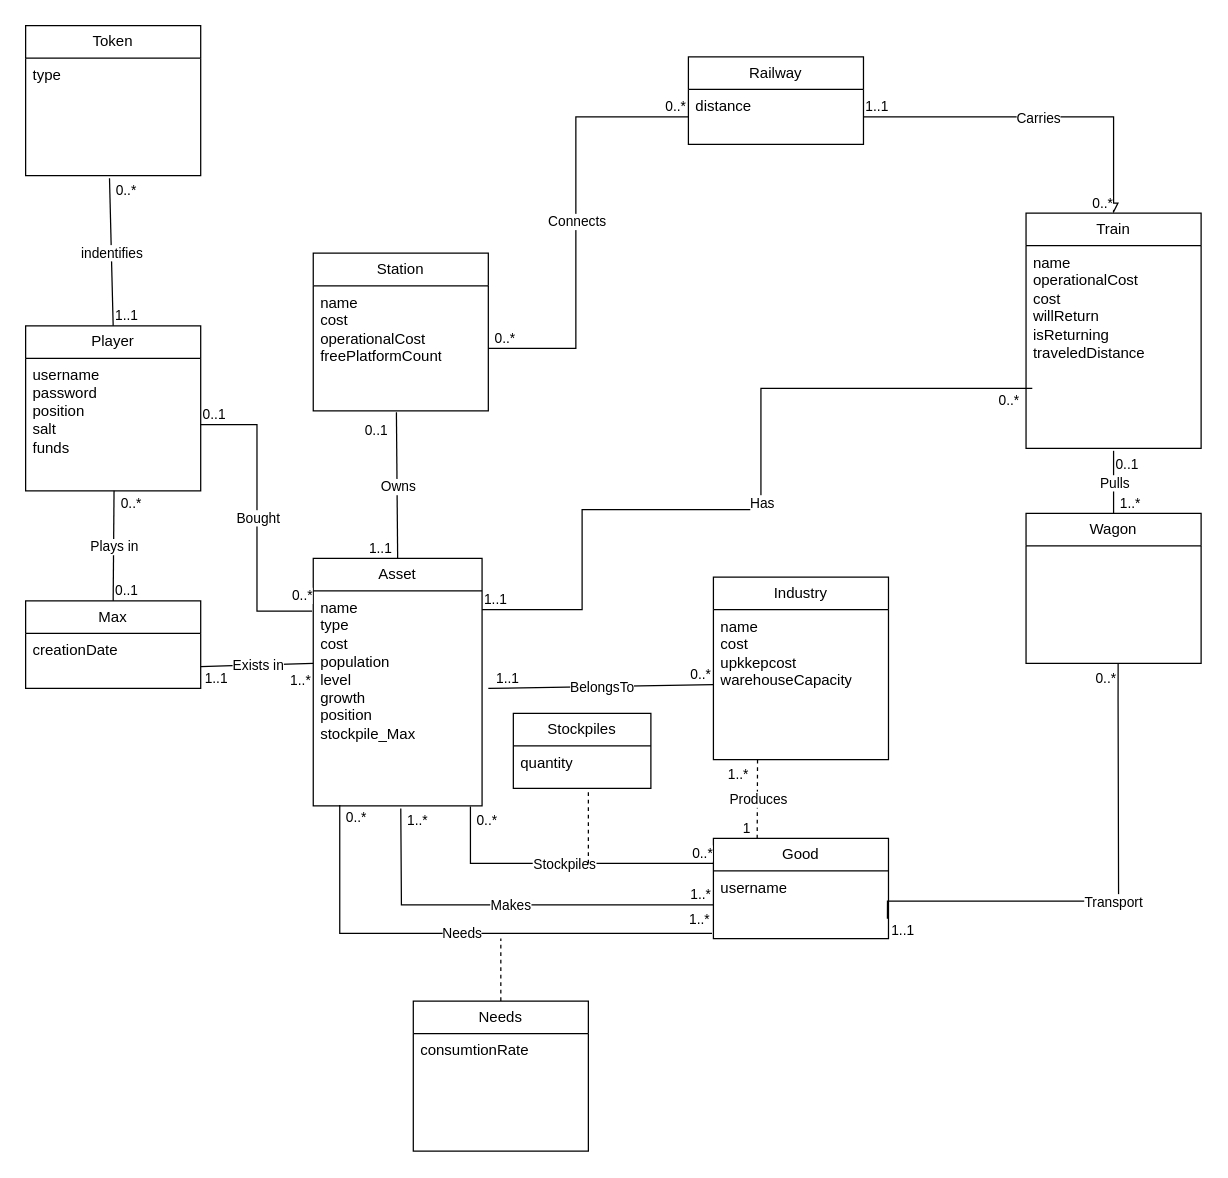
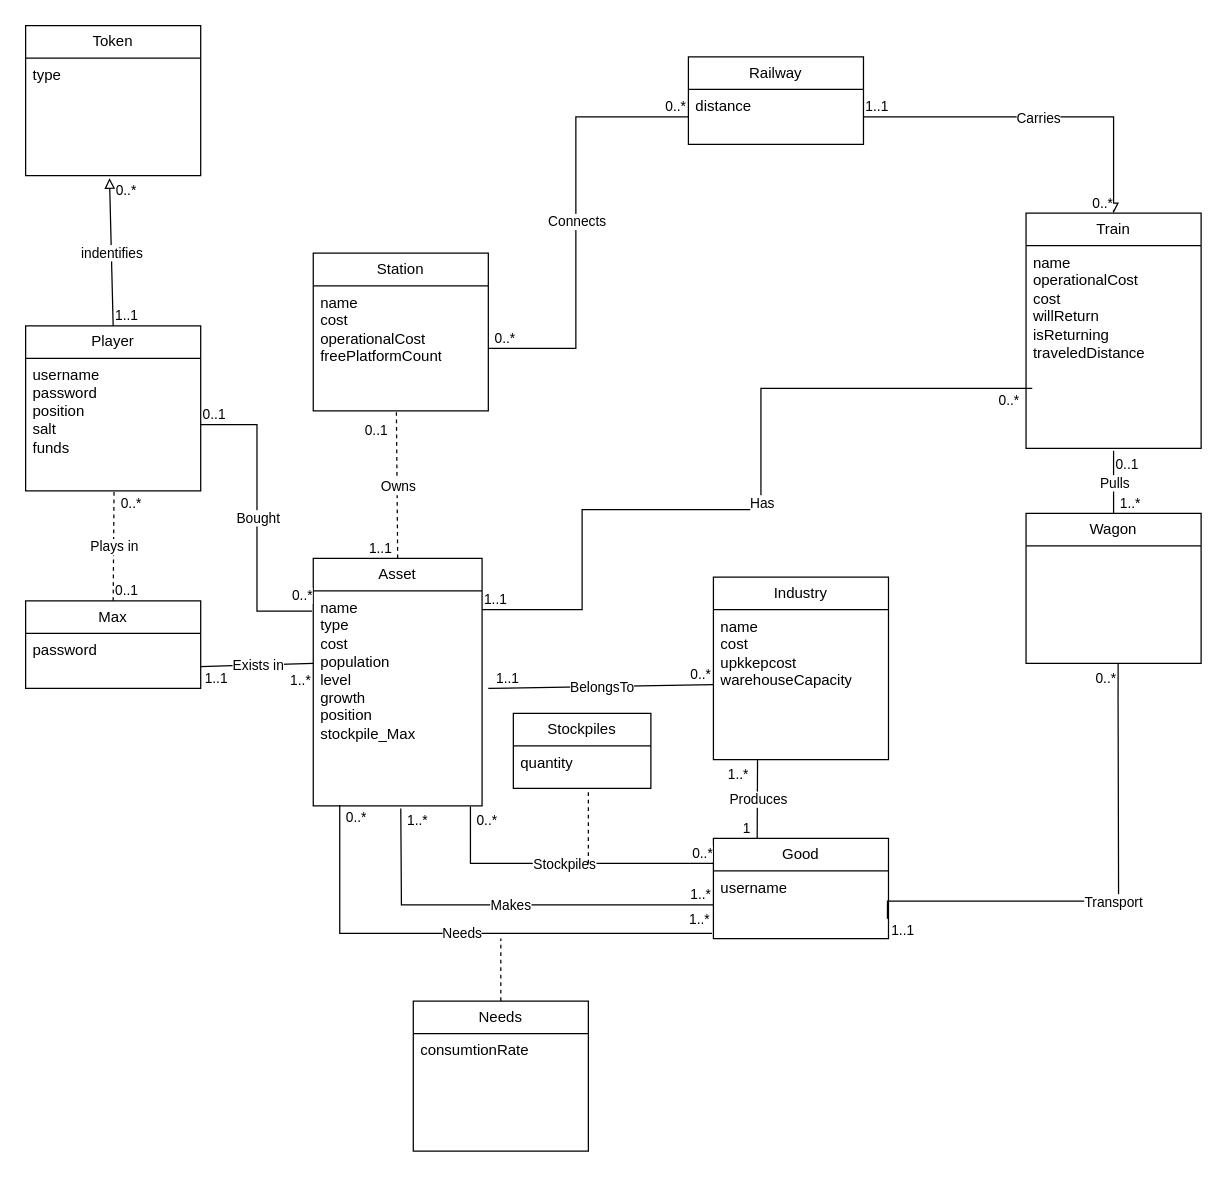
edge "type" -- "Player": arrowhead none -> block
edge "name cost operationalCost freePlatformCount" -- "Asset": style solid -> dashed
edge "username password position salt funds" -- "Max": style solid -> dashed
node "creationDate": label "creationDate" -> "password"
edge "name cost upkkepcost warehouseCapacity" -- "Good": style dashed -> solid
